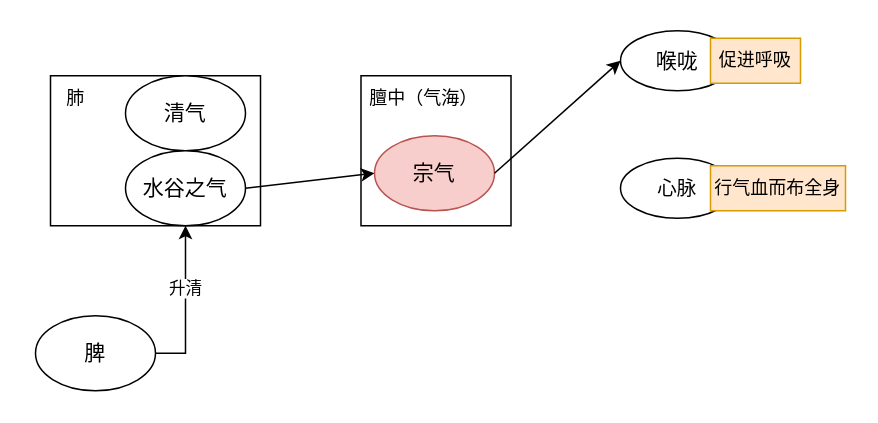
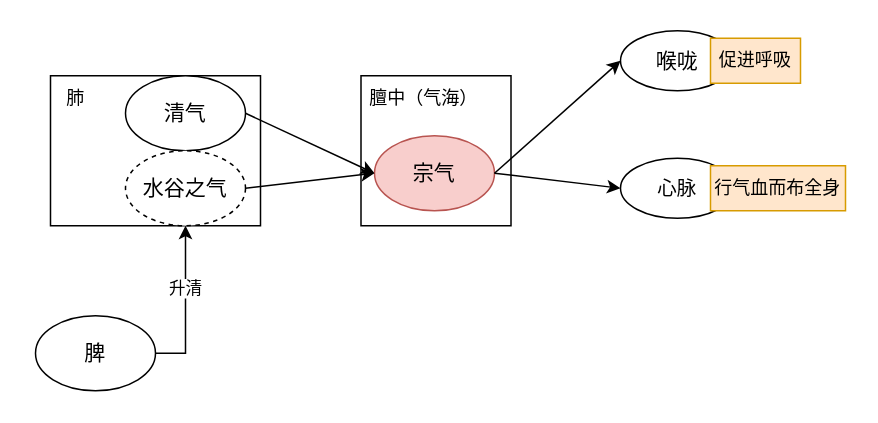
edge "清气" -> "宗气": added
edge "宗气" -> "心脉": added
node "水谷之气": style solid -> dashed
